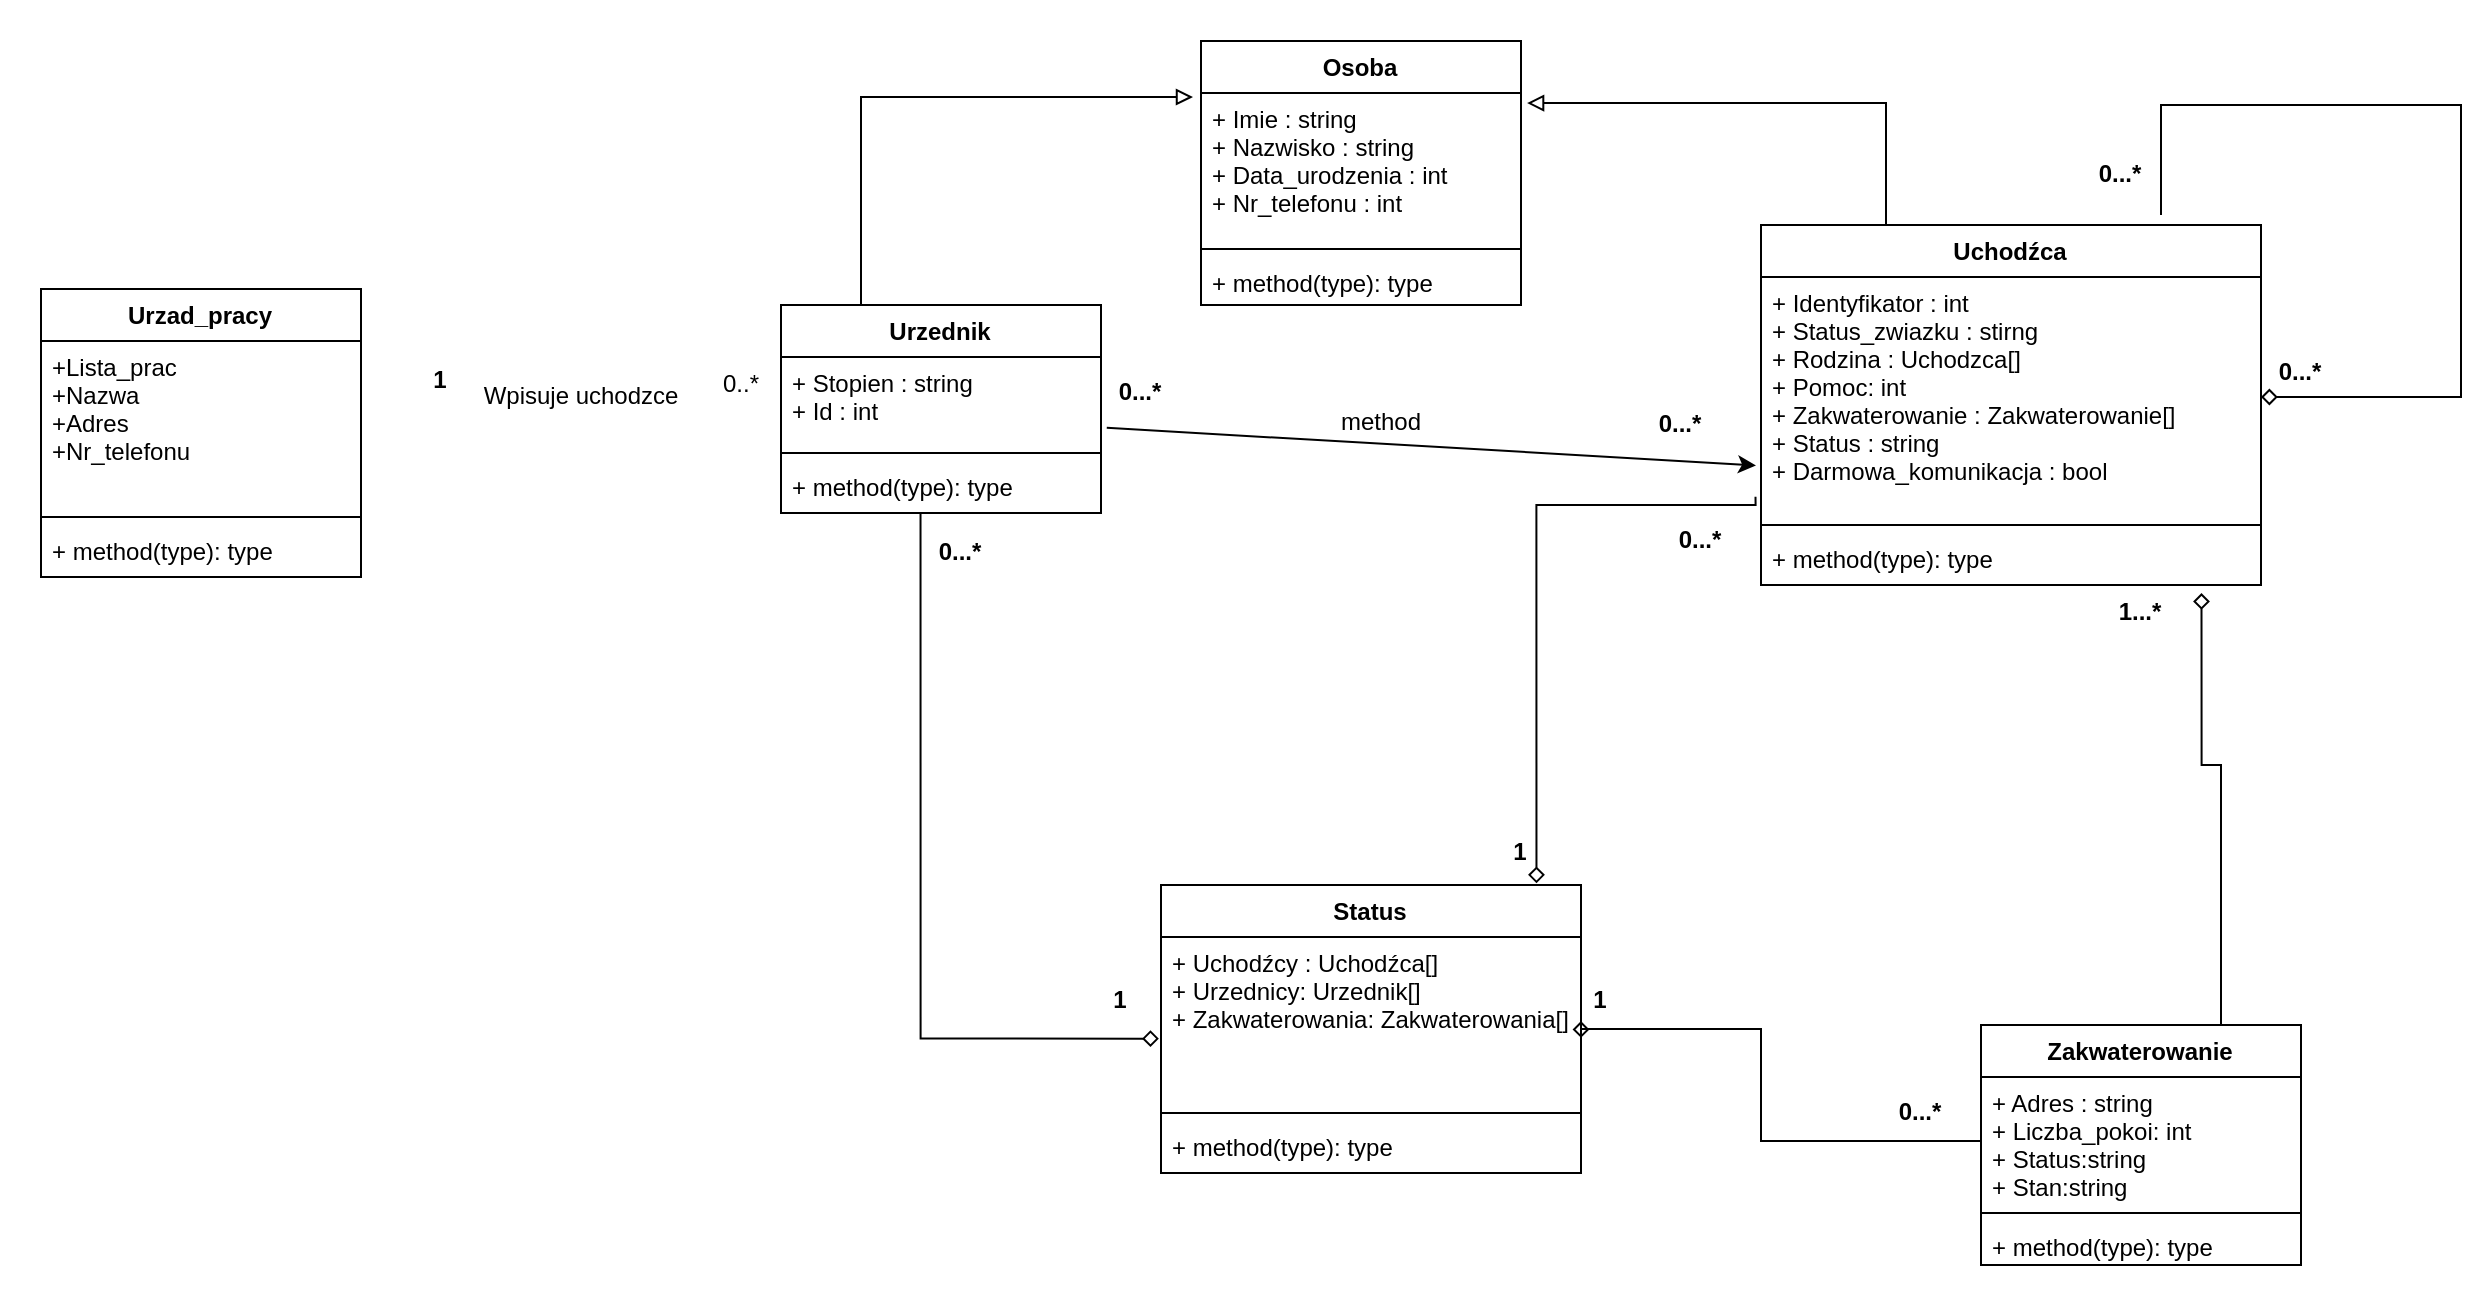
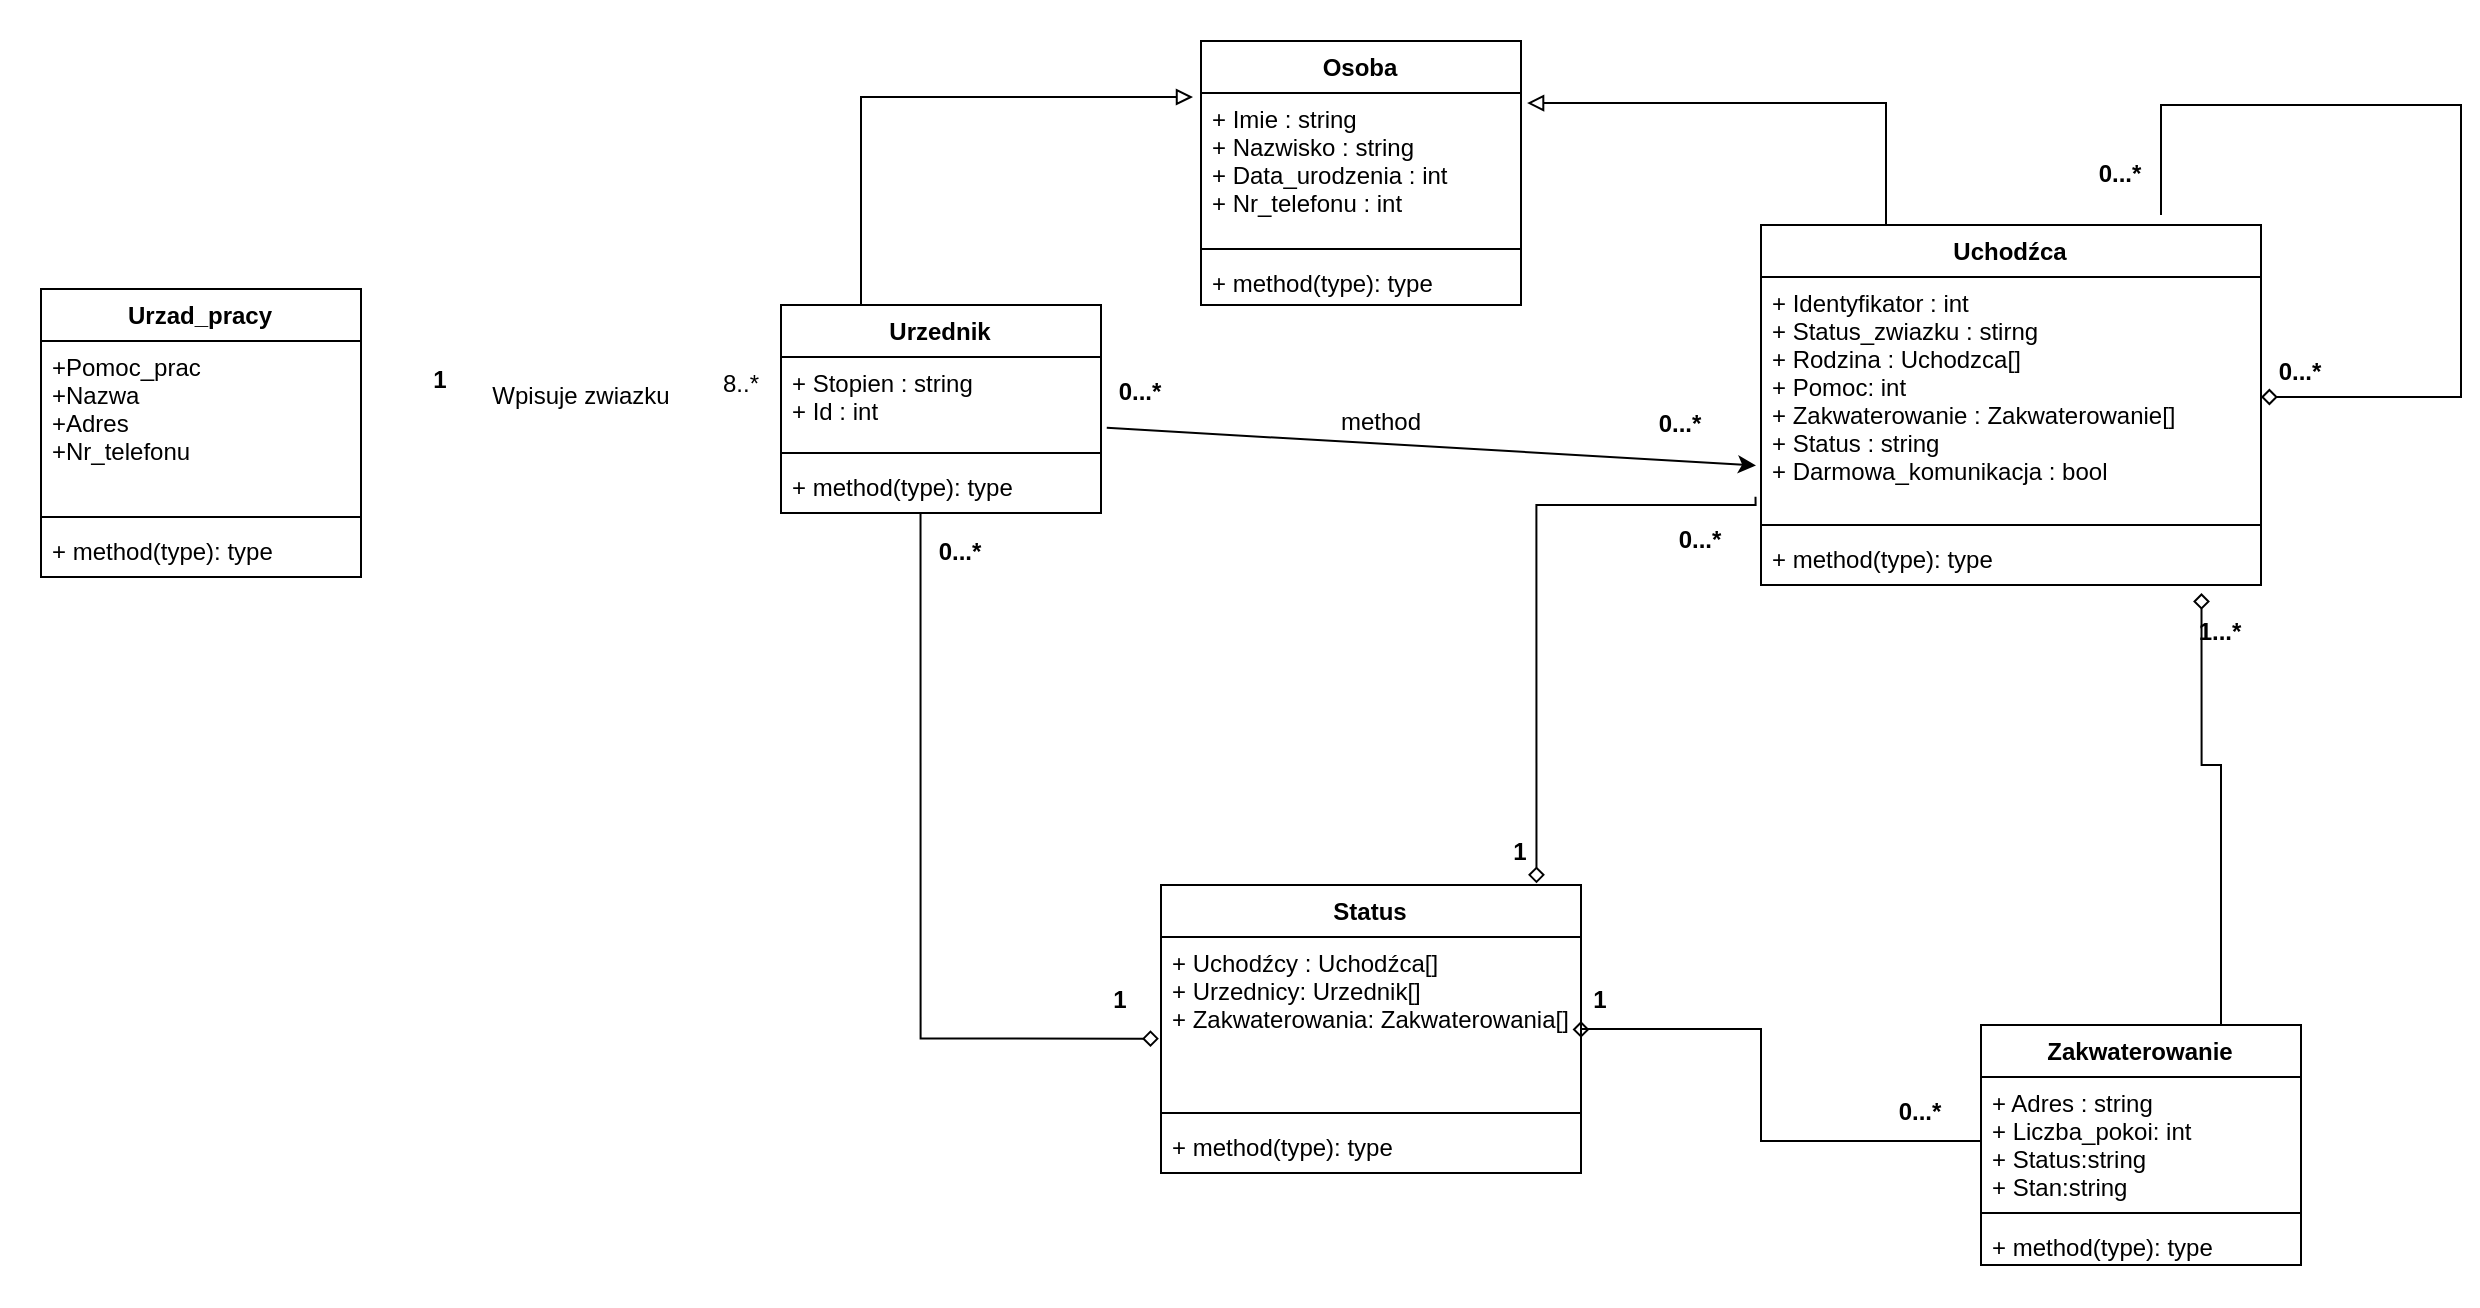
node "+Lista_prac +Nazwa +Adres +Nr_telefonu": label "+Lista_prac +Nazwa +Adres +Nr_telefonu" -> "+Pomoc_prac +Nazwa +Adres +Nr_telefonu"
node "0..*": label "0..*" -> "8..*"
node "Wpisuje uchodzce": label "Wpisuje uchodzce" -> "Wpisuje zwiazku"
node "1...*": moved (2141, 611) -> (2221, 631)
